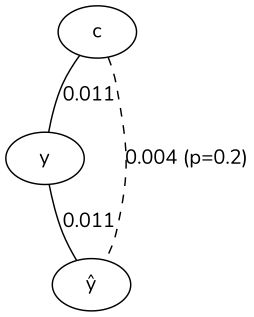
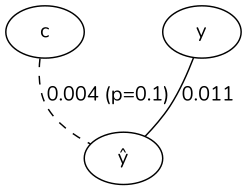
edge "c" -- "y": removed, label "0.011"
edge "c" -- "ŷ": label "0.004 (p=0.2)" -> "0.004 (p=0.1)"
